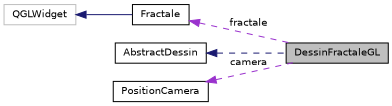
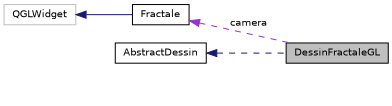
edge "DessinFractaleGL" -> "Fractale": label " fractale" -> " camera"
node "PositionCamera": removed
